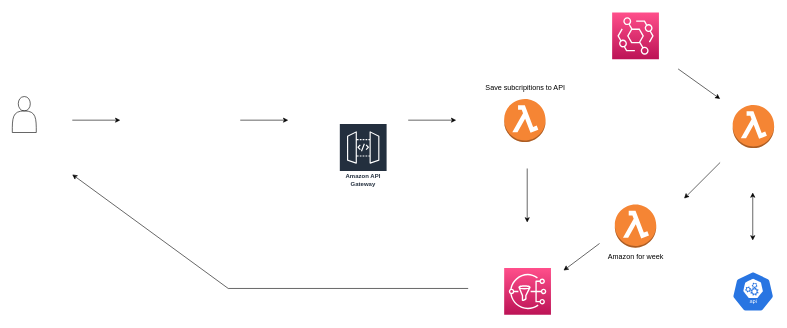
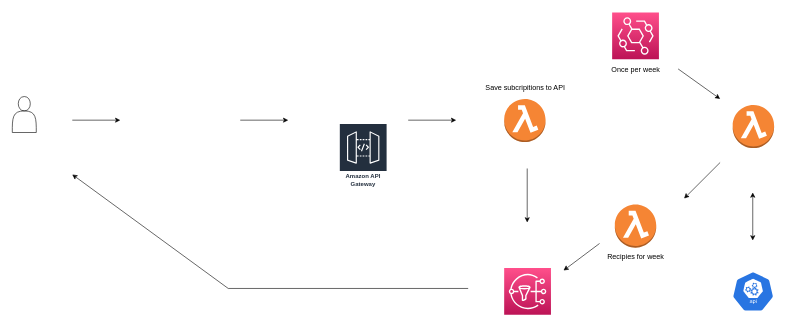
node "Once per week": added
node "Amazon for week": label "Amazon for week" -> "Recipies for week"
